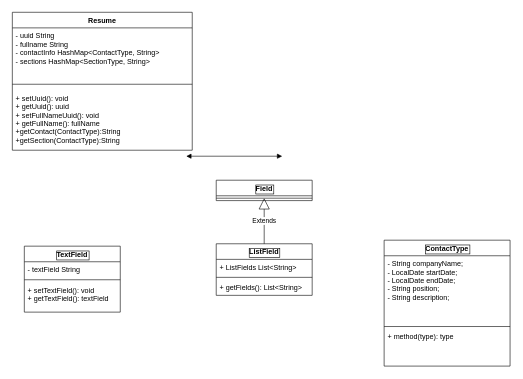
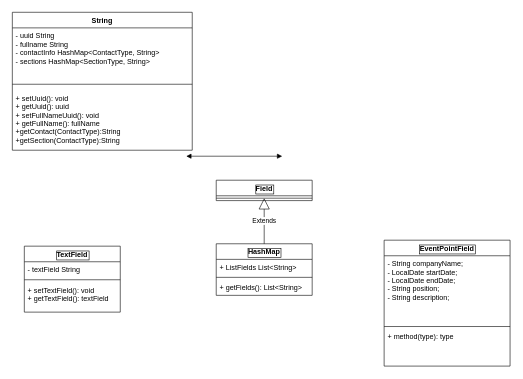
node "Resume": label "Resume" -> "String"
node "ContactType": label "ContactType" -> "EventPointField"
node "ListField": label "ListField" -> "HashMap"
